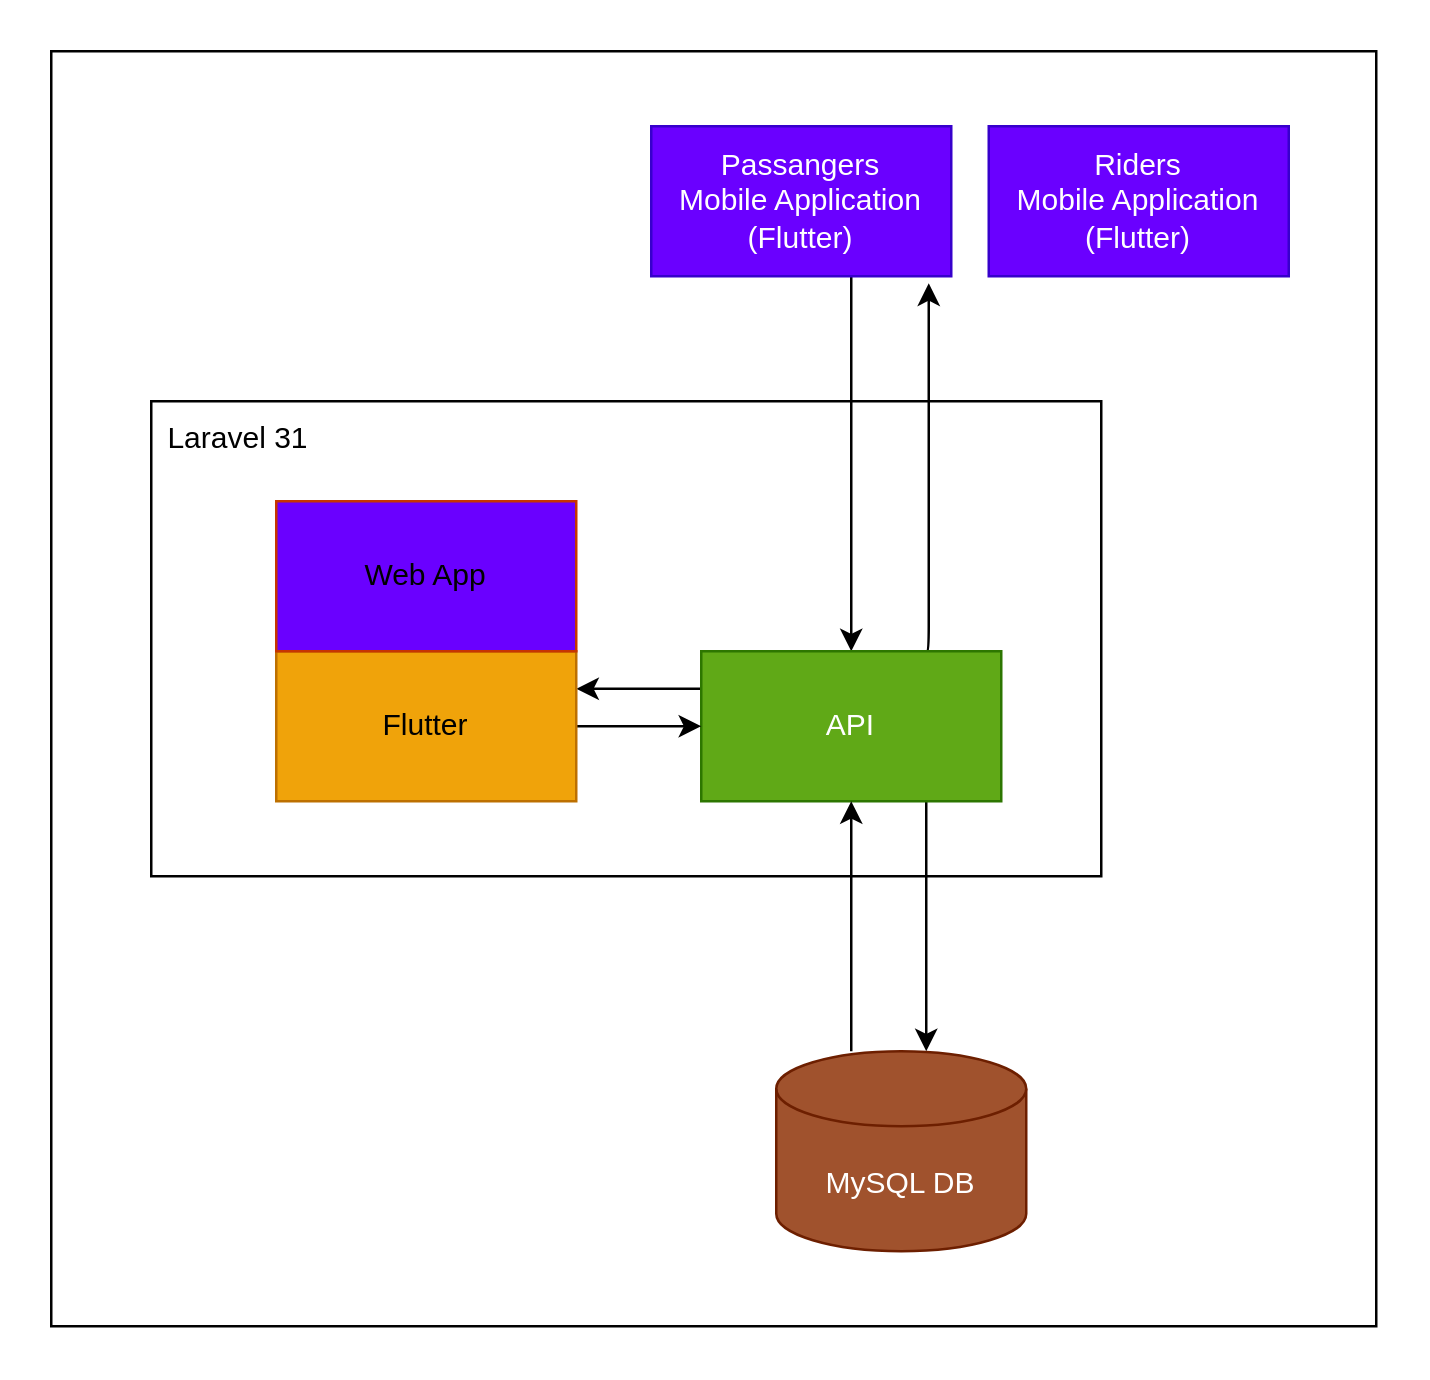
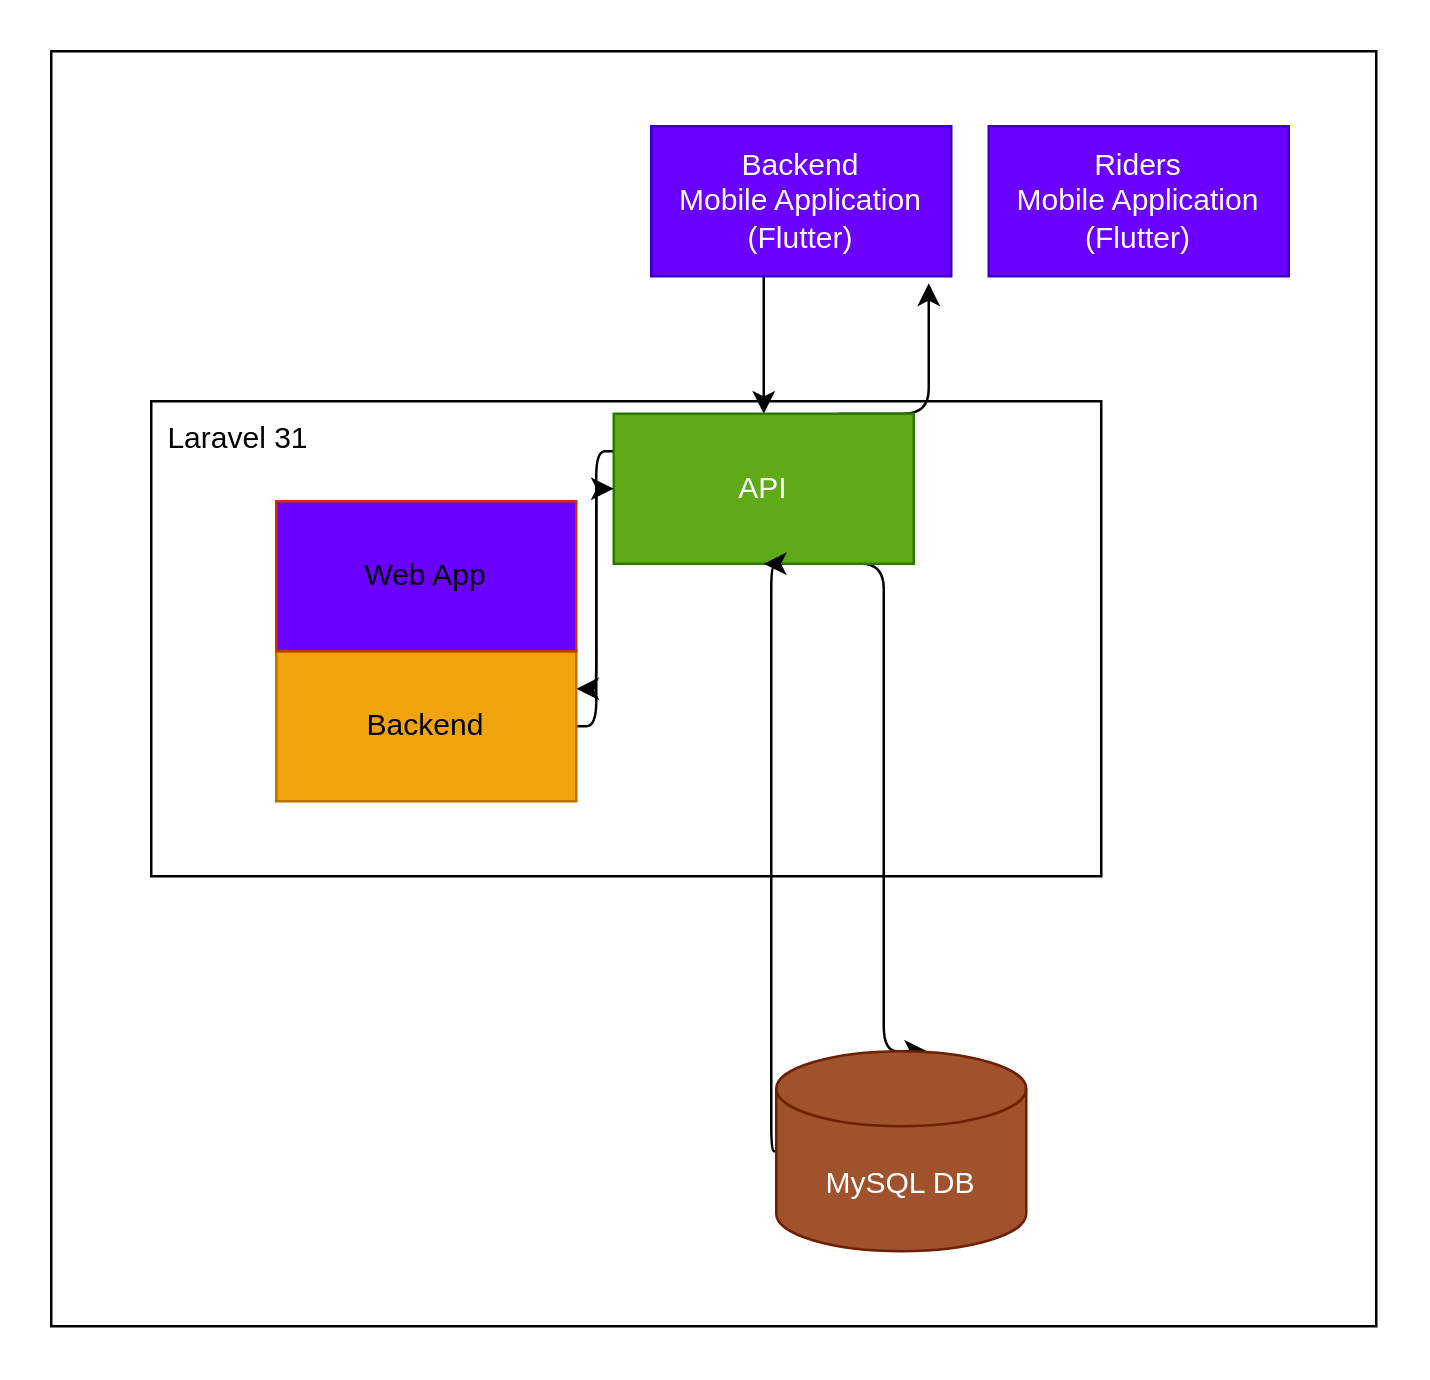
node "Passangers Mobile Application (Flutter)": label "Passangers Mobile Application (Flutter)" -> "Backend Mobile Application (Flutter)"
node "Flutter": label "Flutter" -> "Backend"
node "API": moved (851, 726) -> (764, 489)
